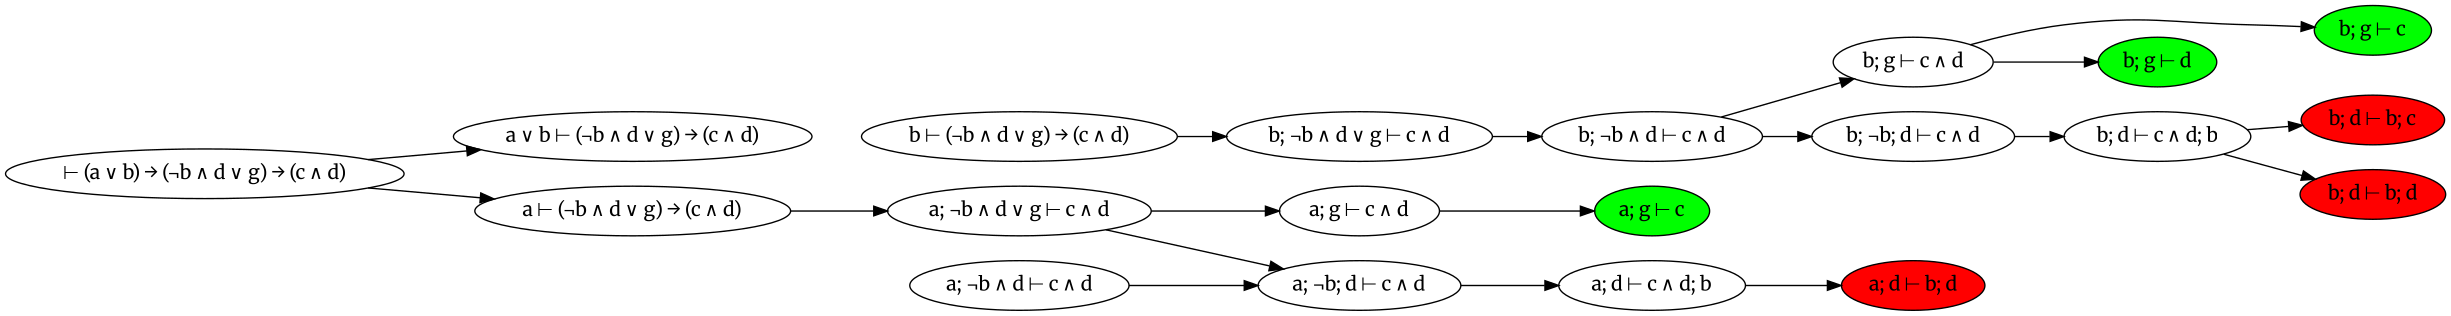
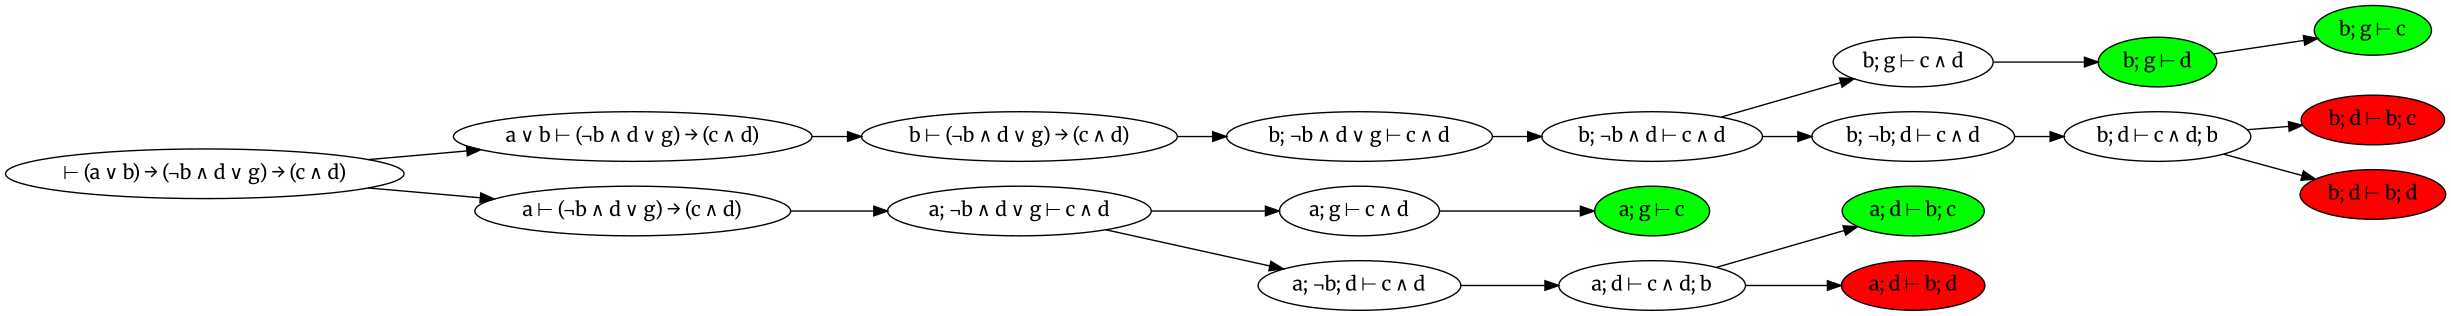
edge "b; g ⊢ c ∧ d" -> "b; g ⊢ c": now "b; g ⊢ d" -> "b; g ⊢ c"
edge "a ∨ b ⊢ (¬b ∧ d ∨ g) → (c ∧ d)" -> "b ⊢ (¬b ∧ d ∨ g) → (c ∧ d)": added
node "a; d ⊢ b; c": added
node "a; ¬b ∧ d ⊢ c ∧ d": removed
